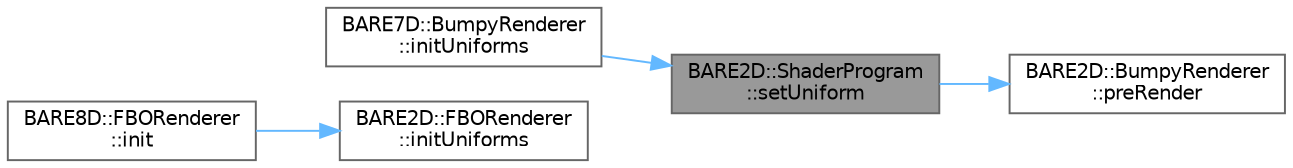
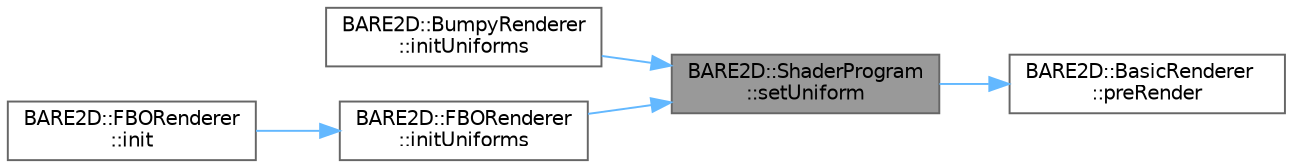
node "BARE7D::BumpyRenderer ::initUniforms": label "BARE7D::BumpyRenderer ::initUniforms" -> "BARE2D::BumpyRenderer ::initUniforms"
node "BARE2D::BumpyRenderer ::preRender": label "BARE2D::BumpyRenderer ::preRender" -> "BARE2D::BasicRenderer ::preRender"
edge "BARE2D::FBORenderer ::initUniforms" -> "BARE2D::ShaderProgram ::setUniform": added
node "BARE8D::FBORenderer ::init": label "BARE8D::FBORenderer ::init" -> "BARE2D::FBORenderer ::init"
